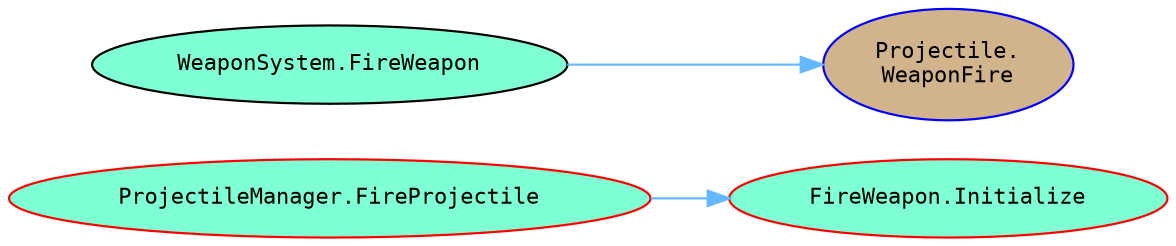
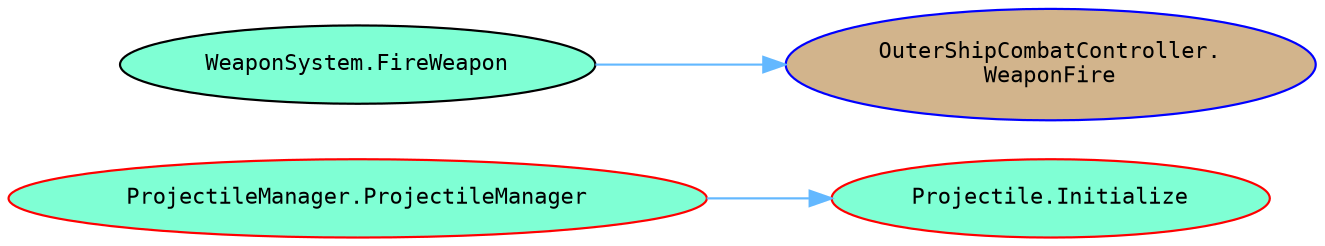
node "Projectile. WeaponFire": label "Projectile. WeaponFire" -> "OuterShipCombatController. WeaponFire"
node "ProjectileManager.FireProjectile": label "ProjectileManager.FireProjectile" -> "ProjectileManager.ProjectileManager"
node "FireWeapon.Initialize": label "FireWeapon.Initialize" -> "Projectile.Initialize"
